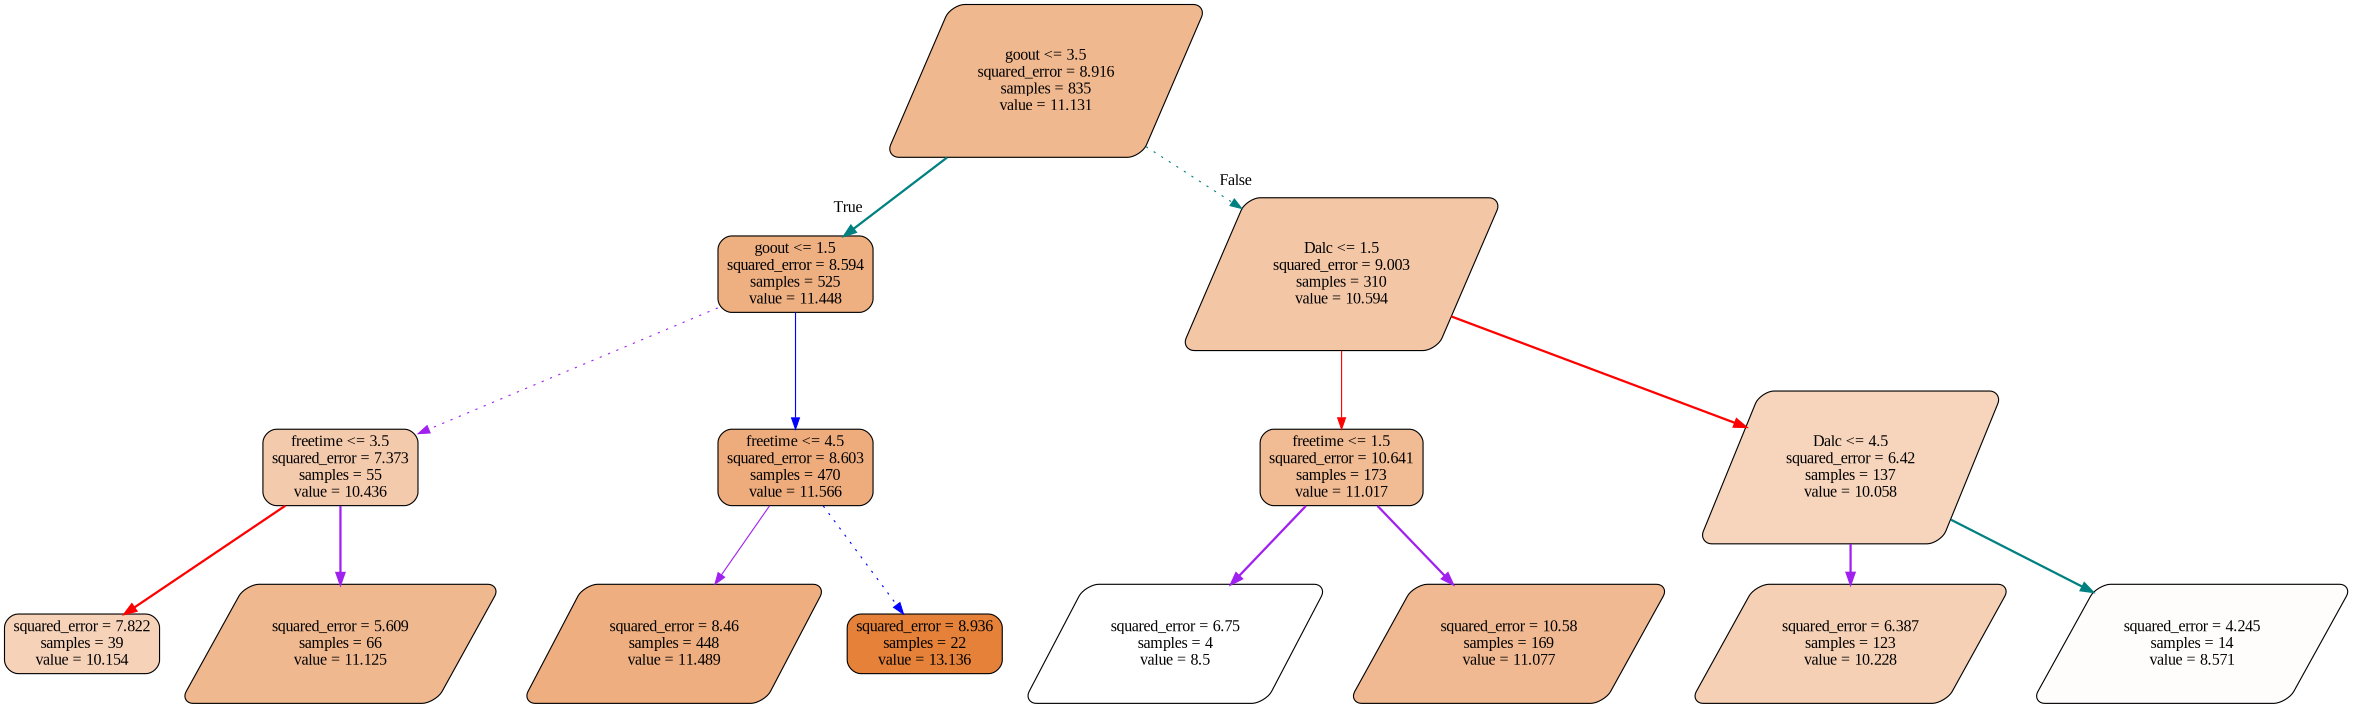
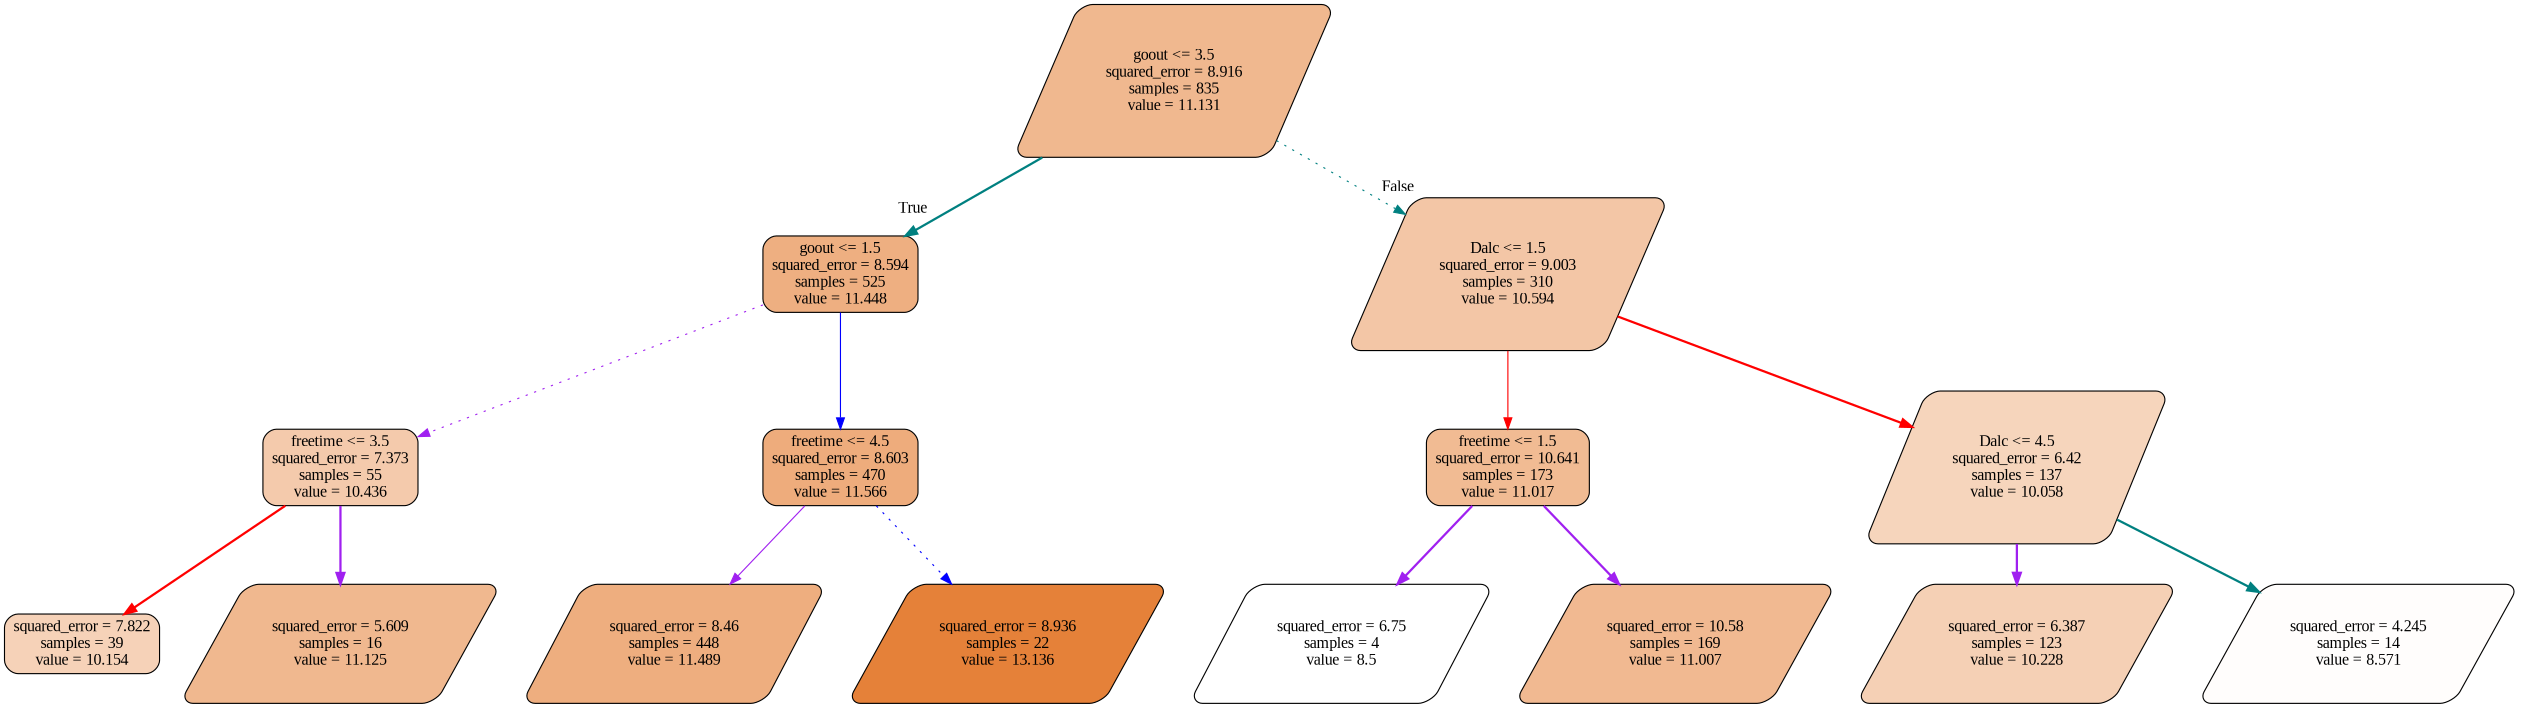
node "squared_error = 5.609 samples = 66 value = 11.125": label "squared_error = 5.609 samples = 66 value = 11.125" -> "squared_error = 5.609 samples = 16 value = 11.125"
node "squared_error = 8.936 samples = 22 value = 13.136": shape box -> parallelogram
node "squared_error = 10.58 samples = 169 value = 11.077": label "squared_error = 10.58 samples = 169 value = 11.077" -> "squared_error = 10.58 samples = 169 value = 11.007"
